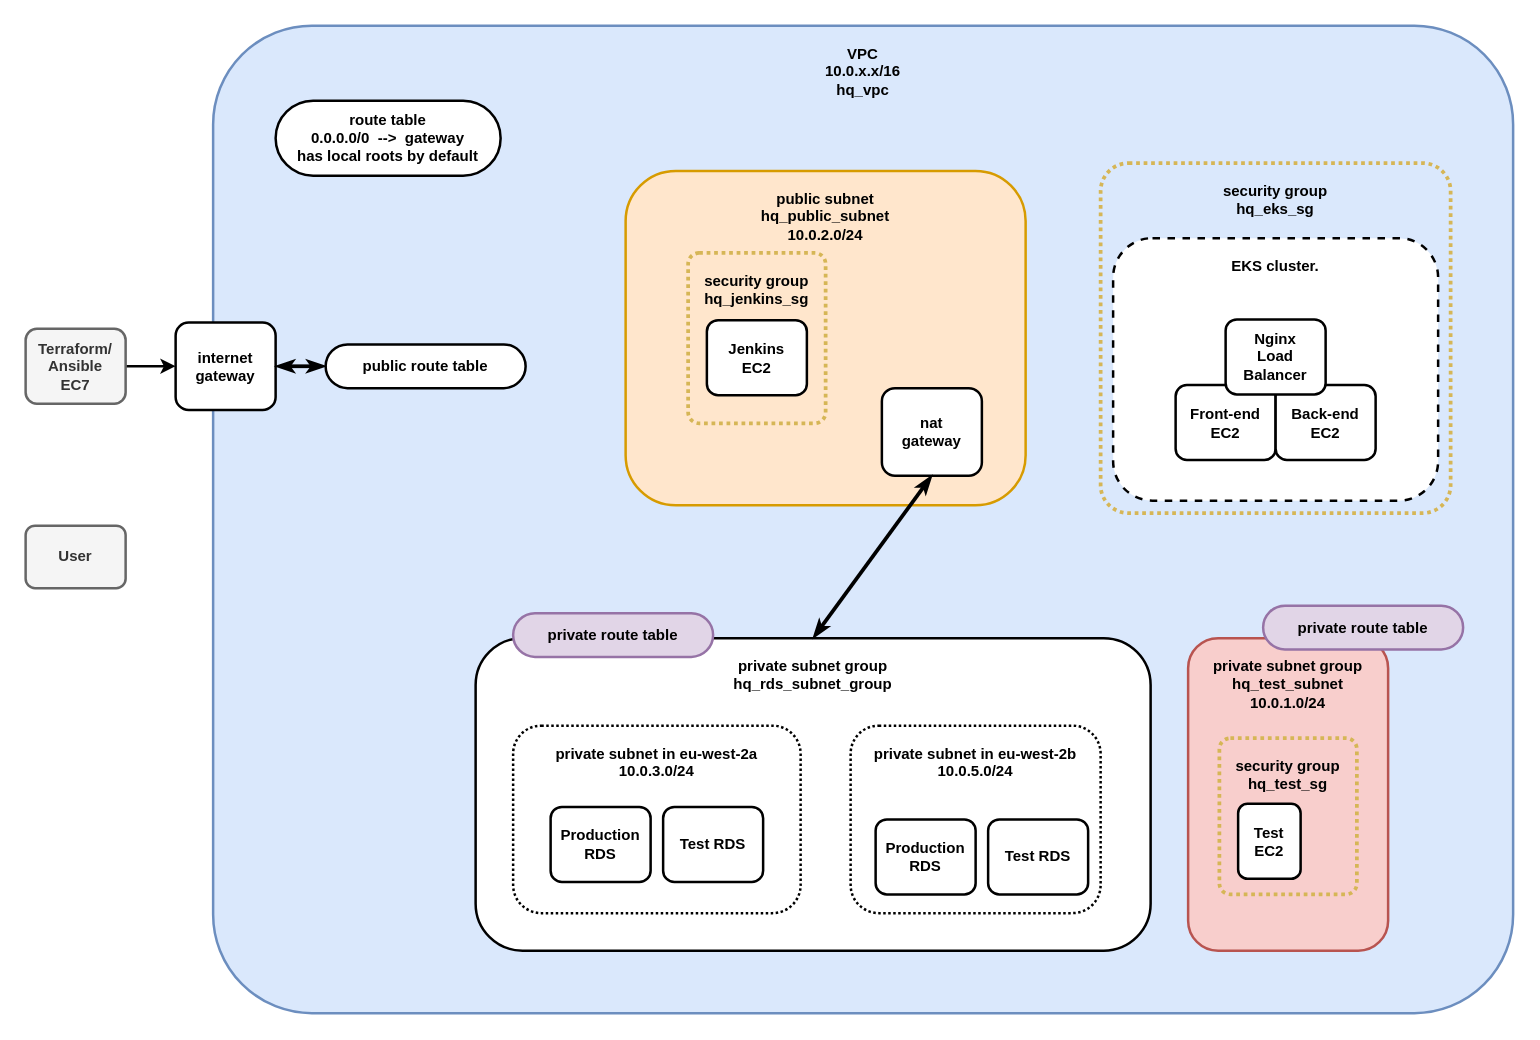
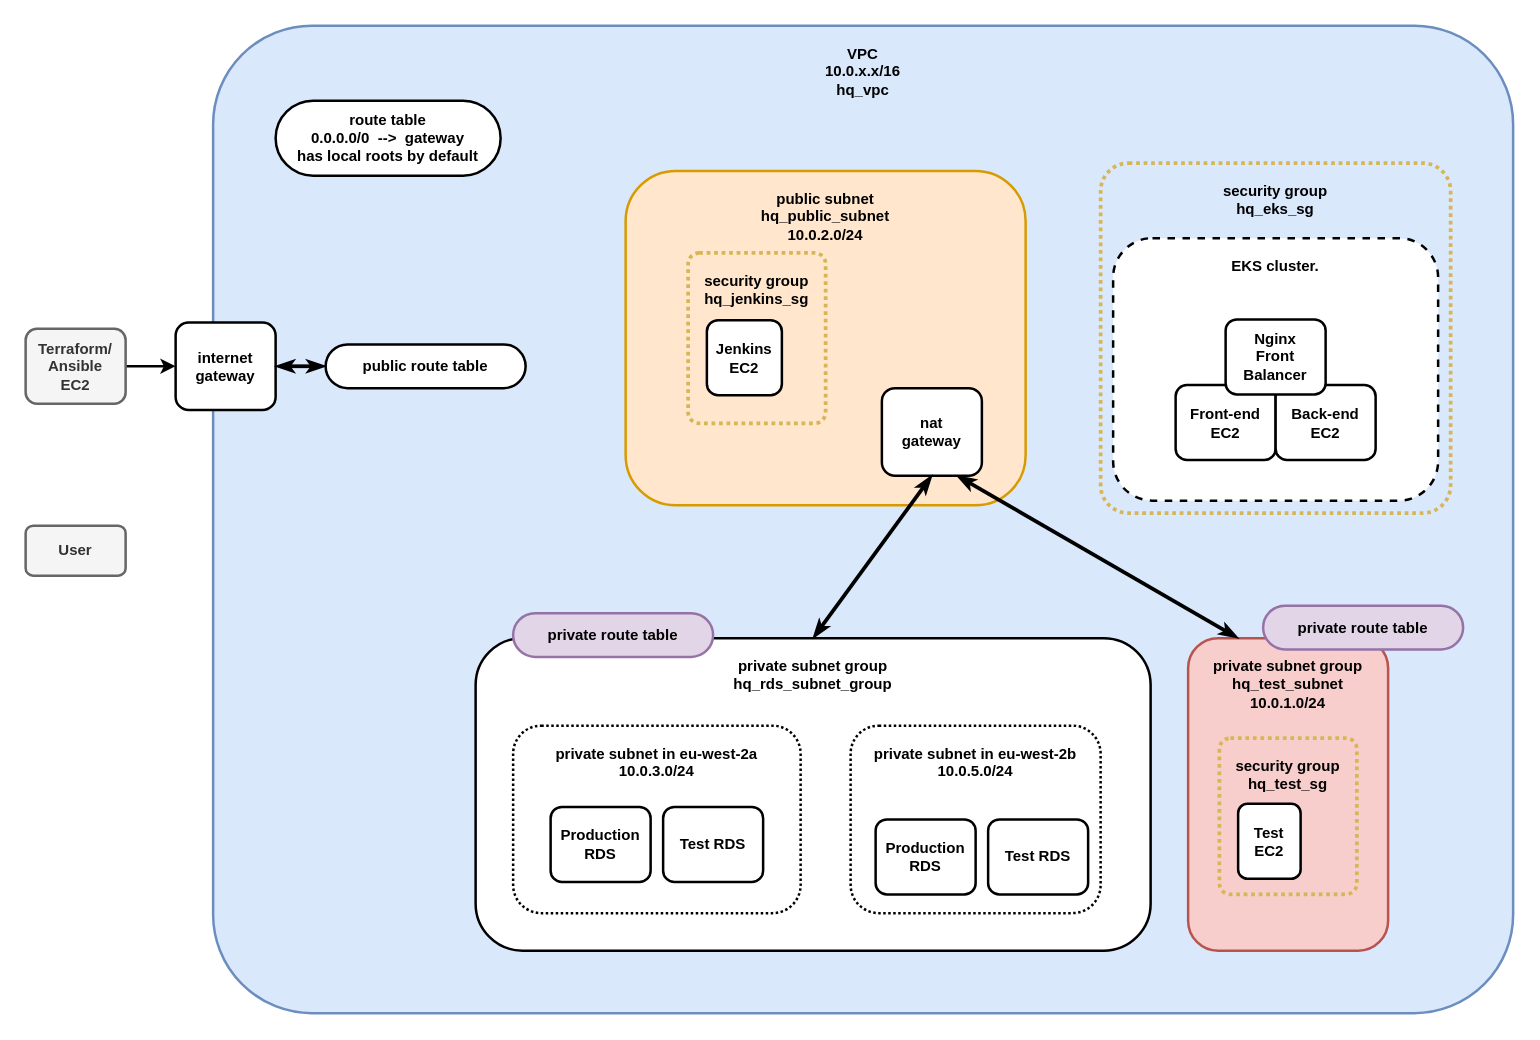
node "Nginx Load Balancer": label "Nginx Load Balancer" -> "Nginx Front Balancer"
node "Jenkins EC2": size 100x75 -> 75x75
node "Terraform/ Ansible EC7": label "Terraform/ Ansible EC7" -> "Terraform/ Ansible EC2"
node "User": size 100x63 -> 100x50
edge "nat gateway" -- "private subnet group hq_test_subnet 10.0.1.0/24": added
